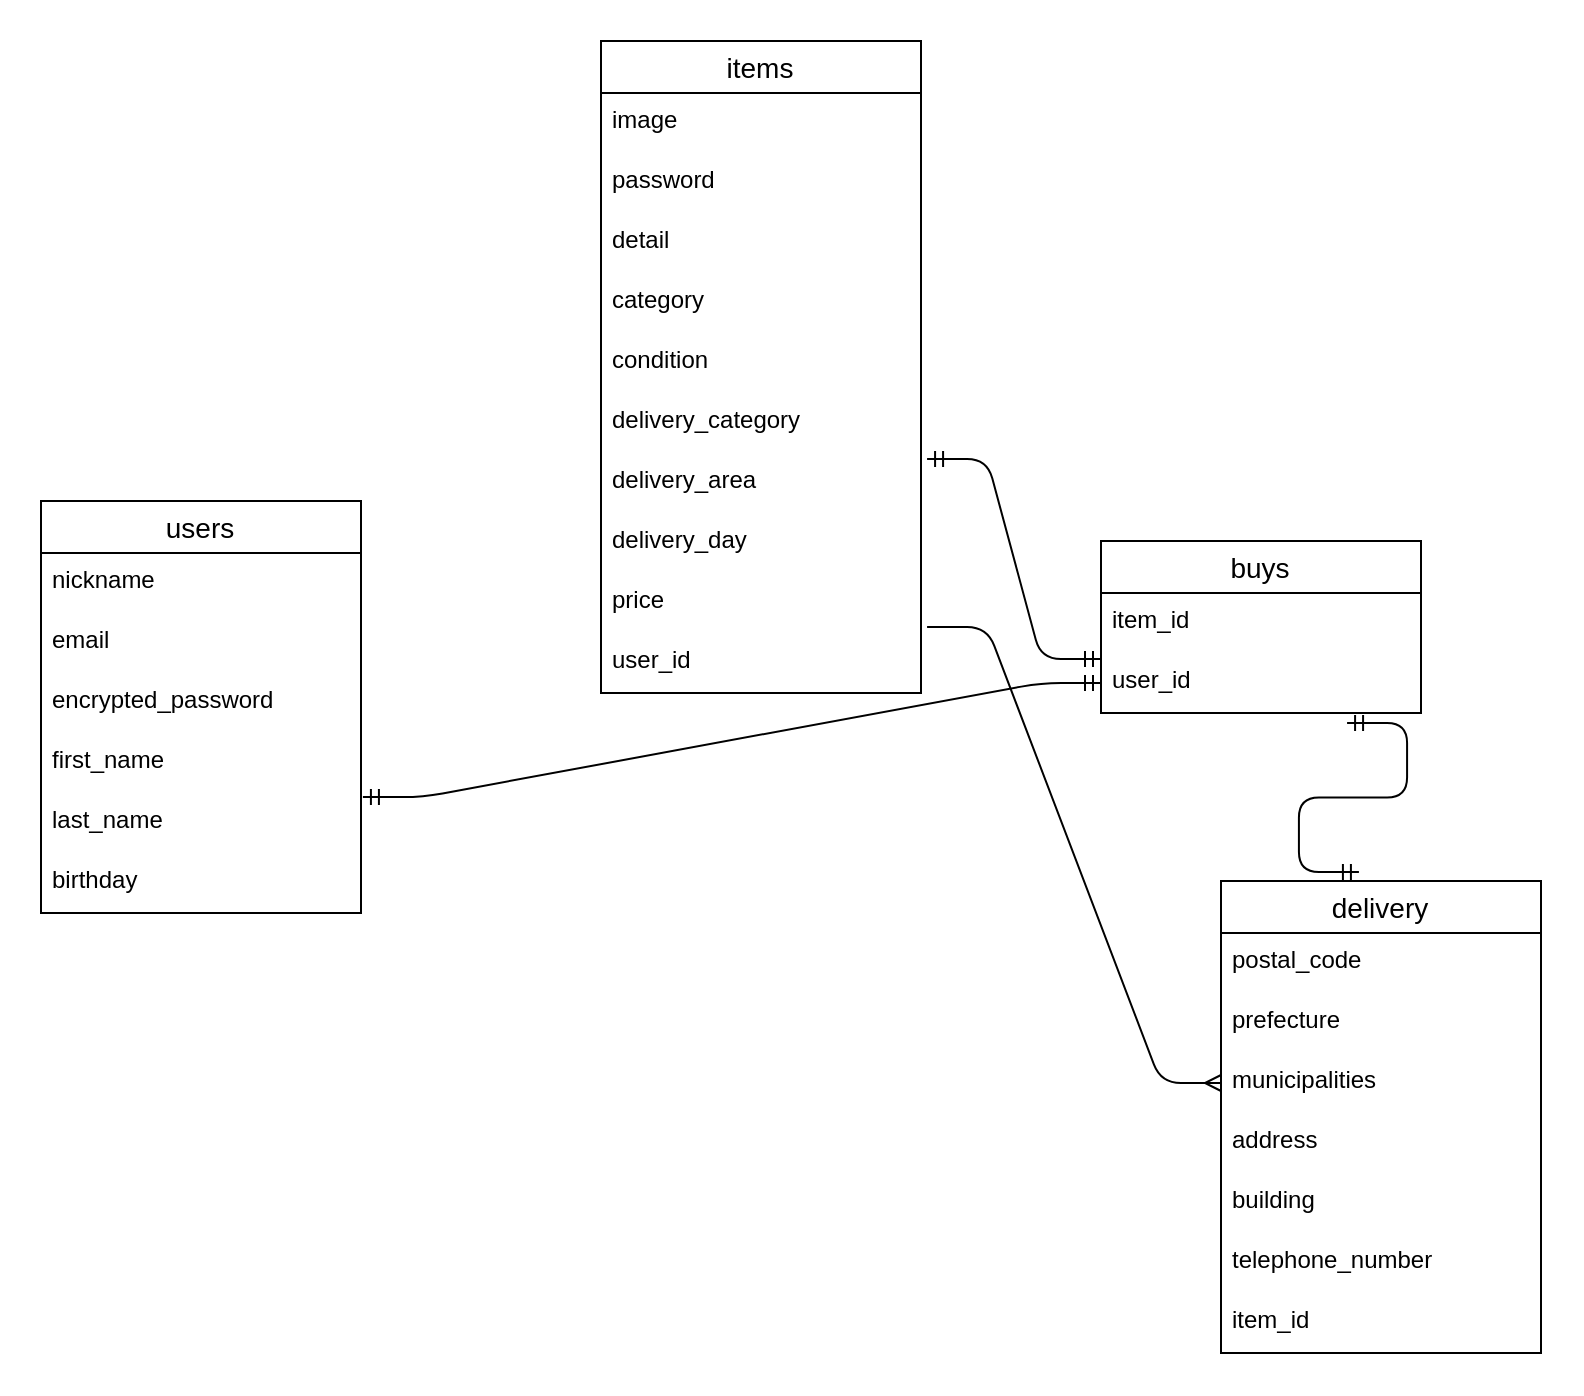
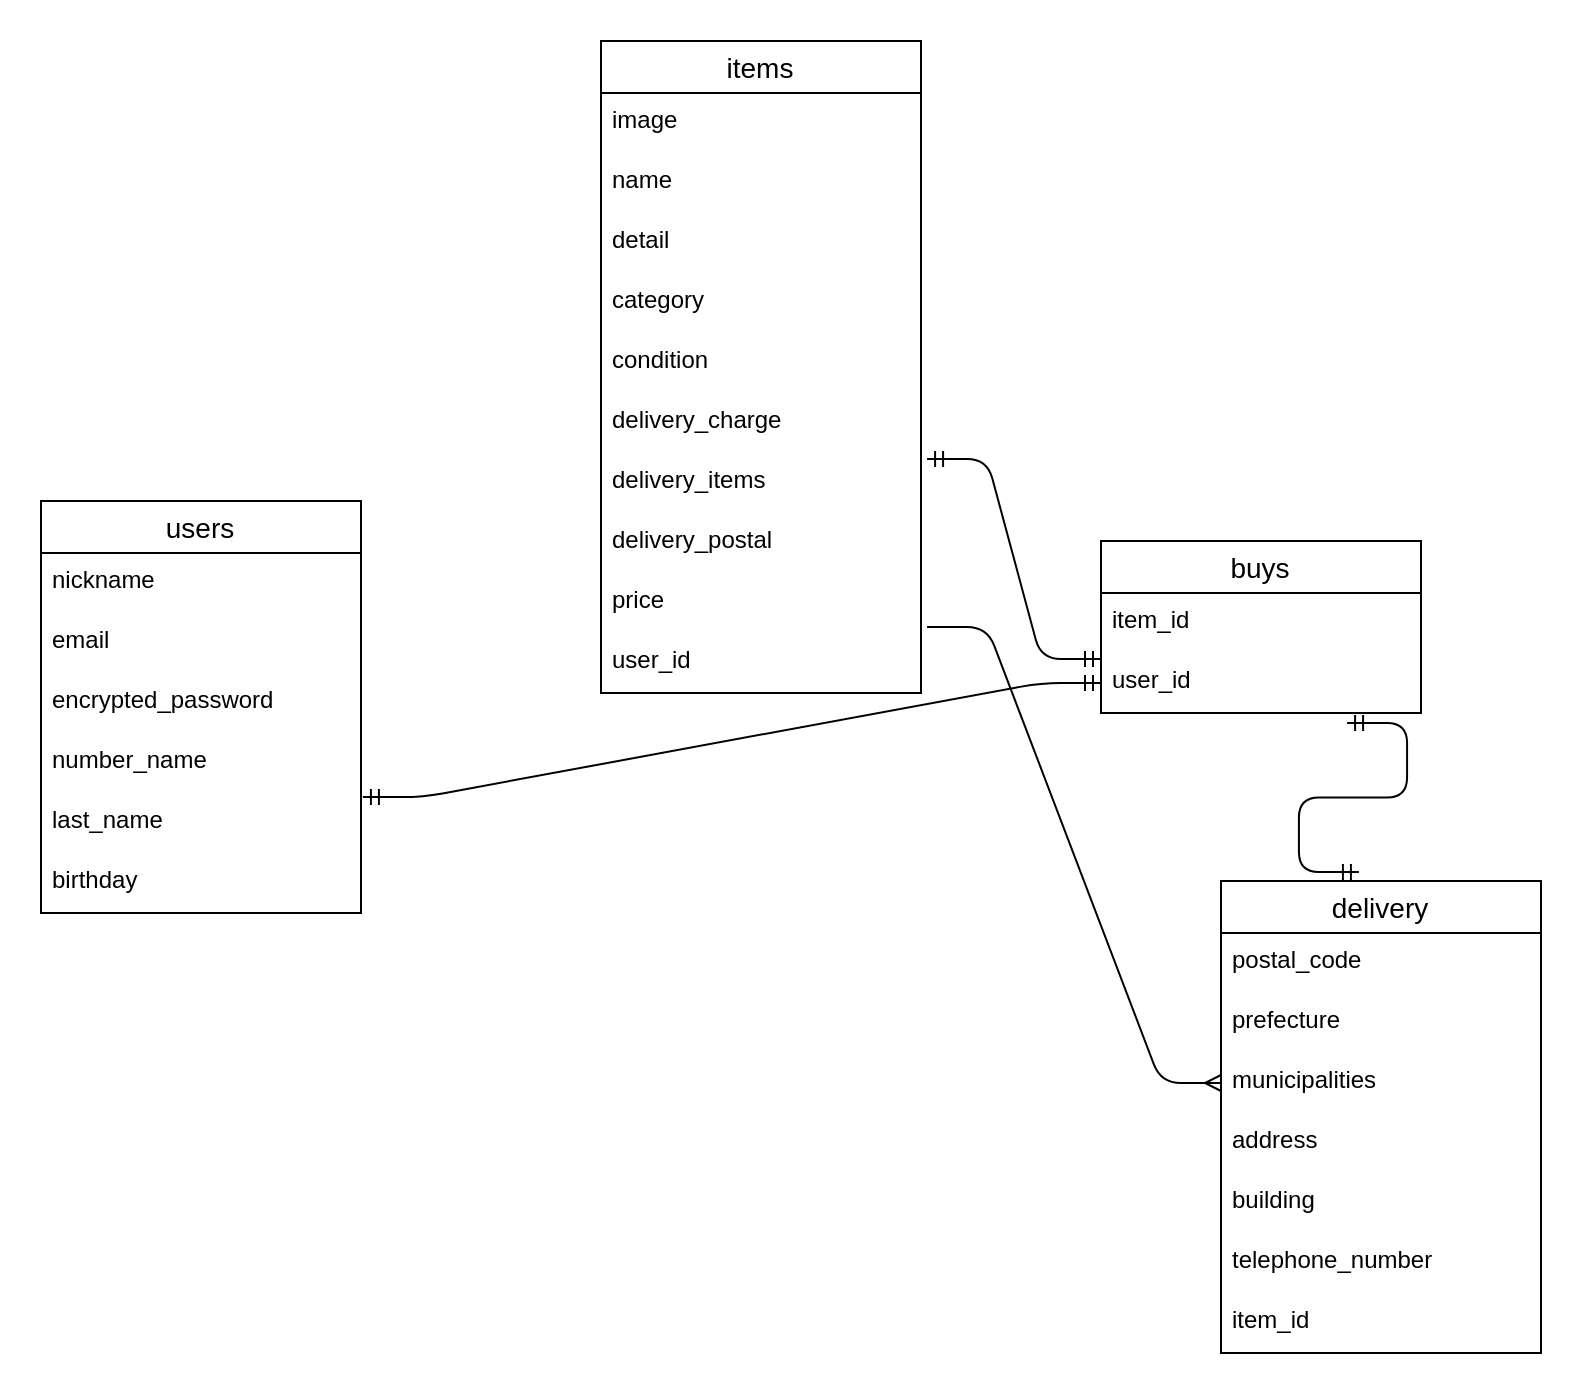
node "password": label "password" -> "name"
node "delivery_category": label "delivery_category" -> "delivery_charge"
node "delivery_area": label "delivery_area" -> "delivery_items"
node "delivery_day": label "delivery_day" -> "delivery_postal"
node "first_name": label "first_name" -> "number_name"
